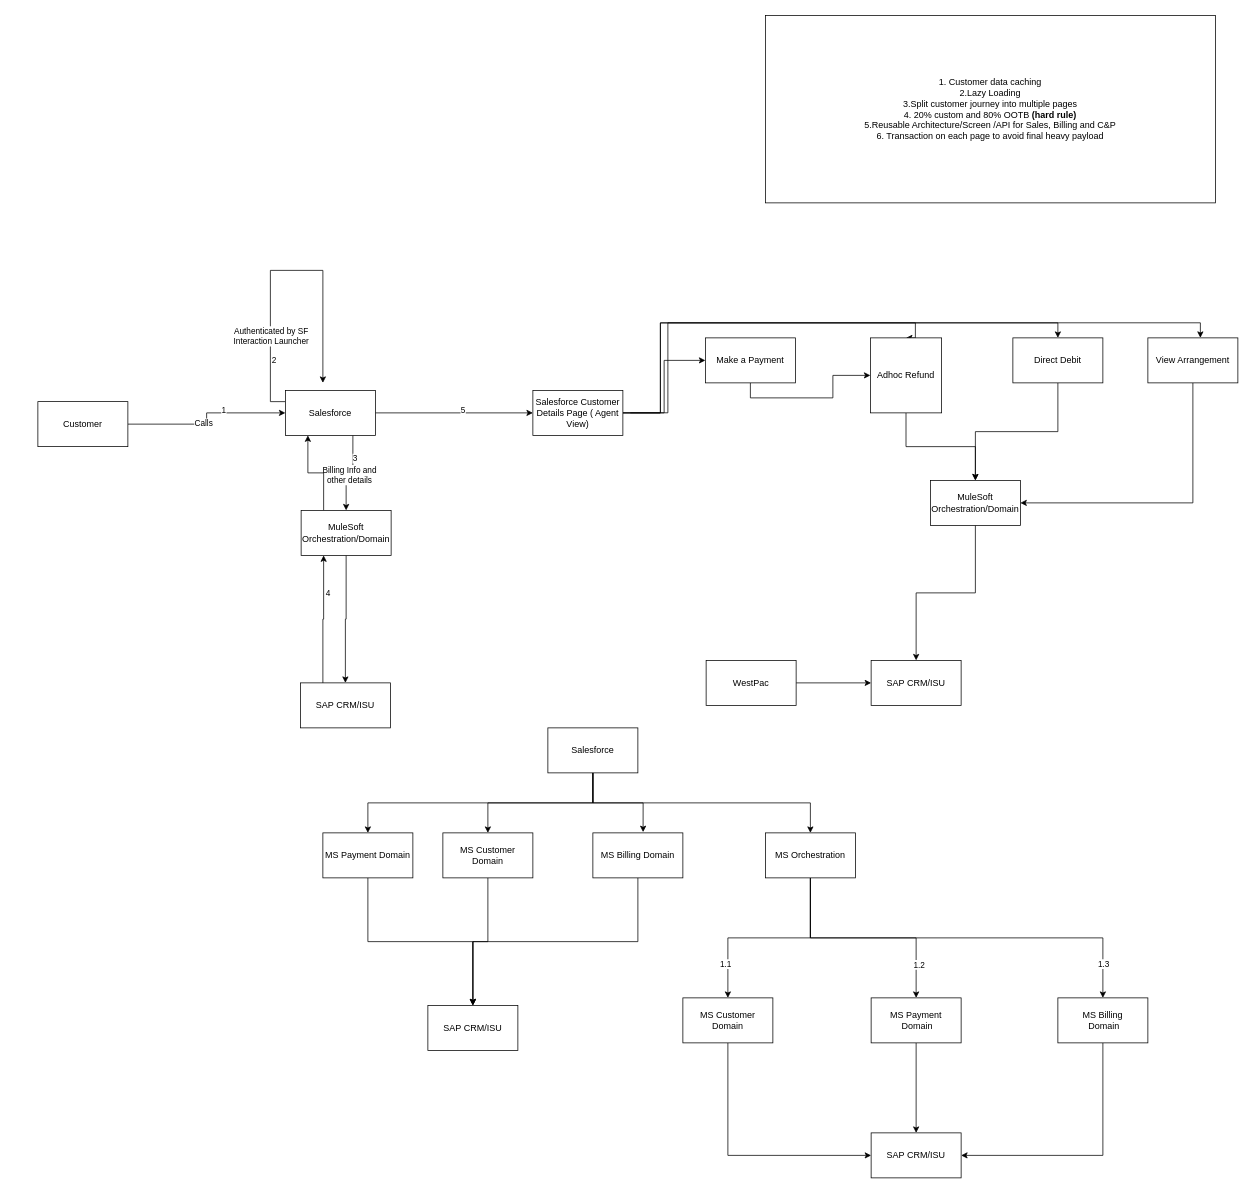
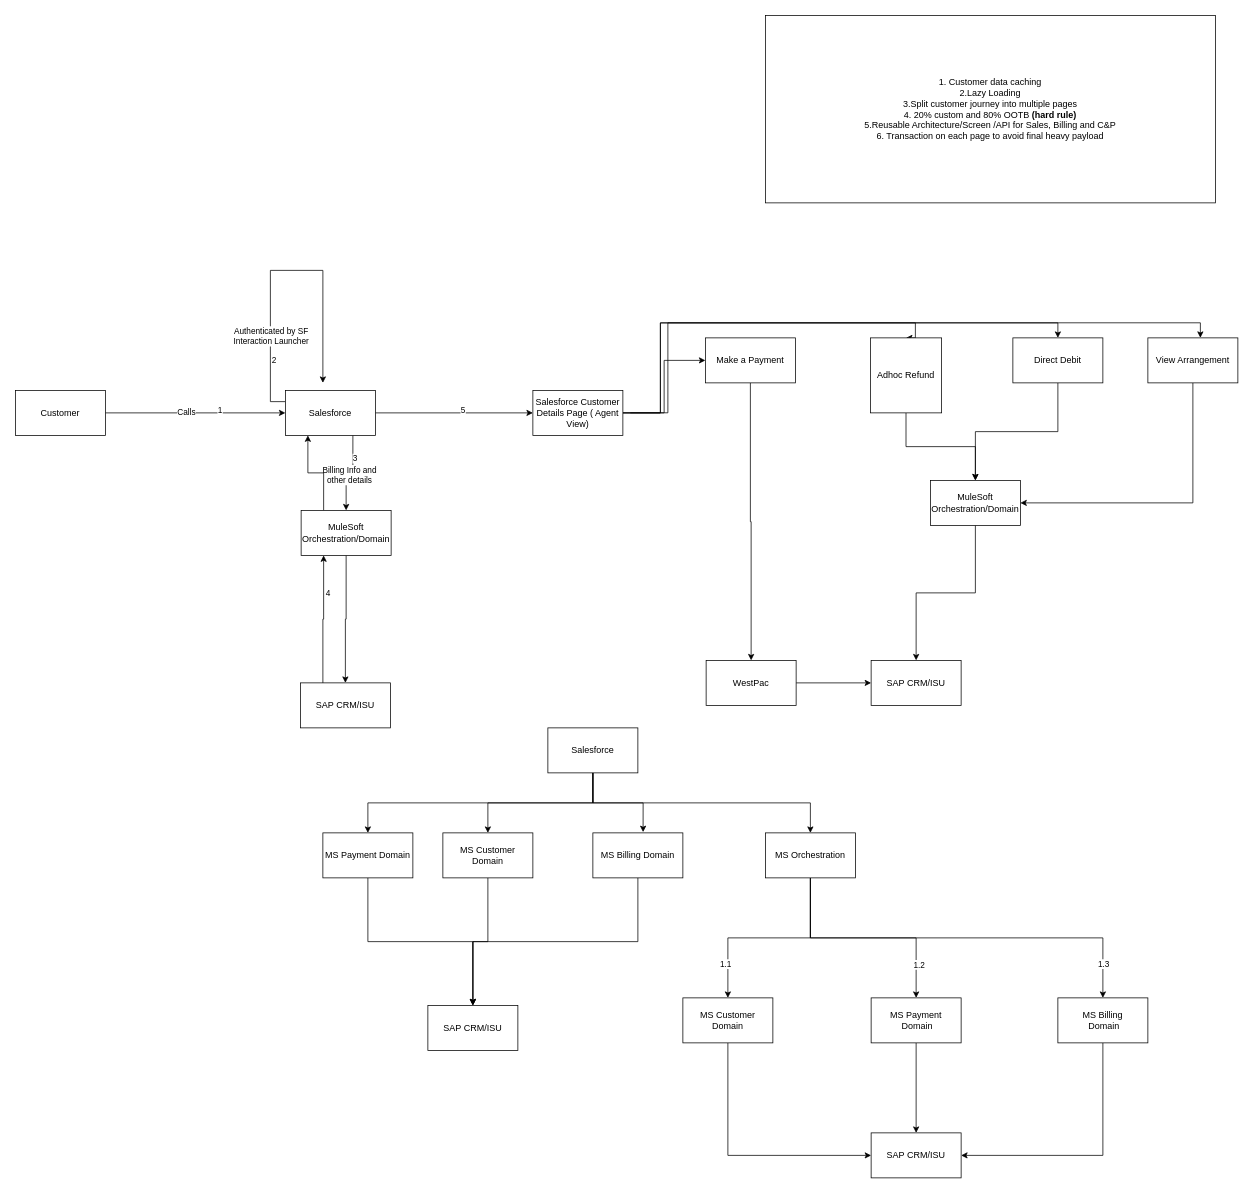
edge "Make a Payment" -> "Adhoc Refund": now "Make a Payment" -> "WestPac"
node "Customer": moved (83, 424) -> (60, 413)
